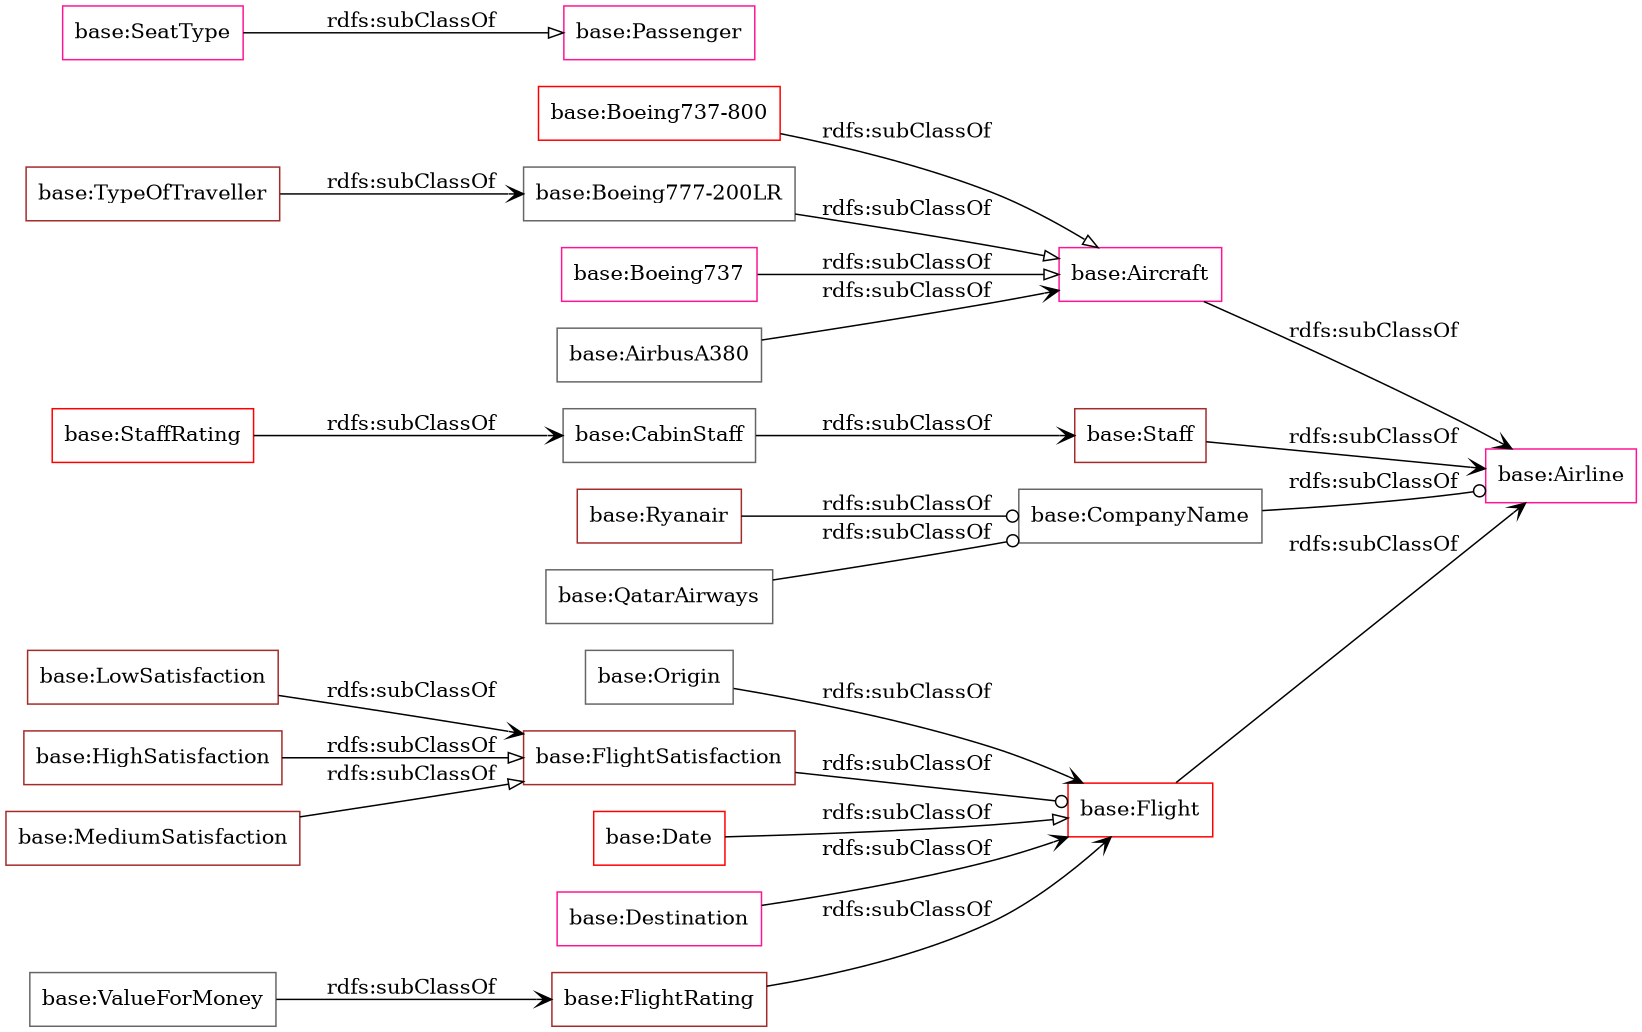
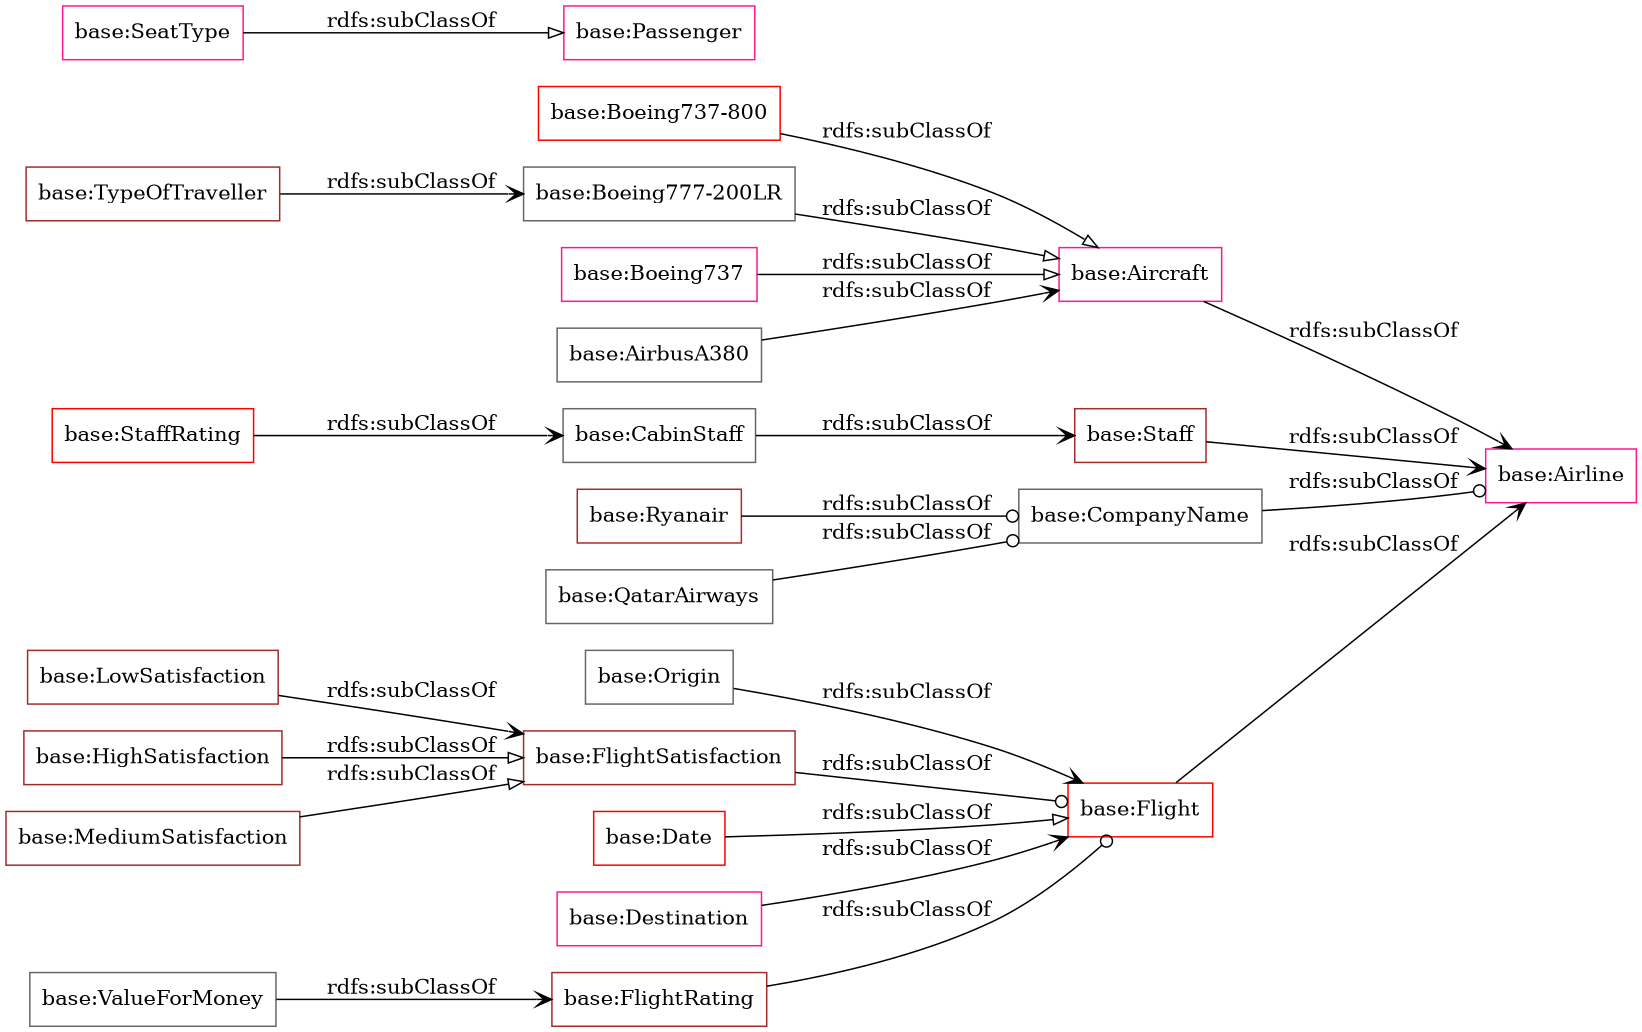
edge "base:FlightRating" -> "base:Flight": arrowhead vee -> odot
